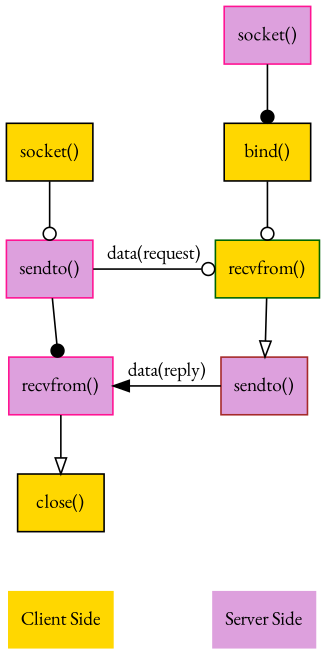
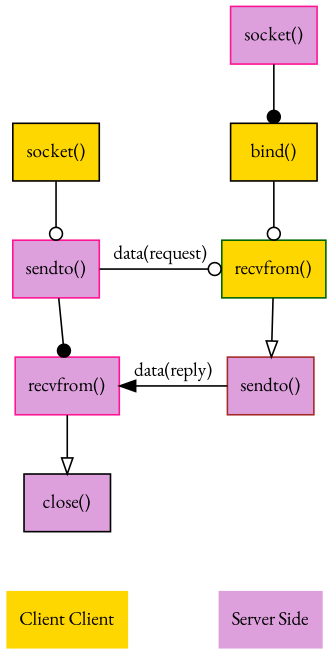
node "close()": fillcolor gold -> plum
node "Client Side": label "Client Side" -> "Client Client"
